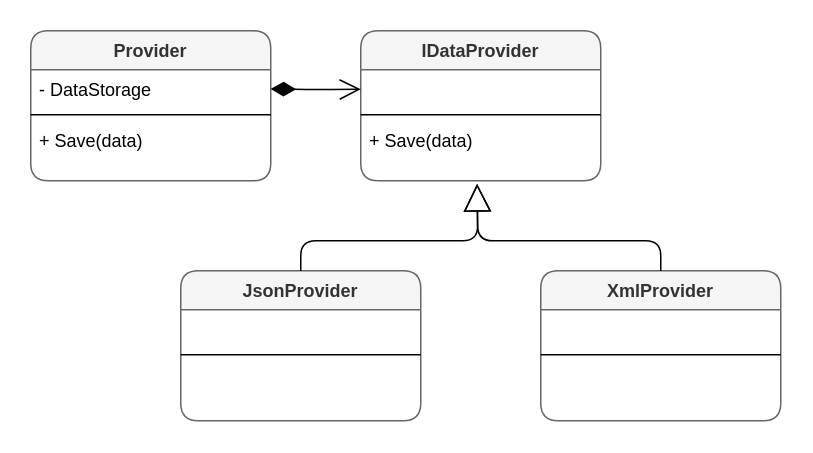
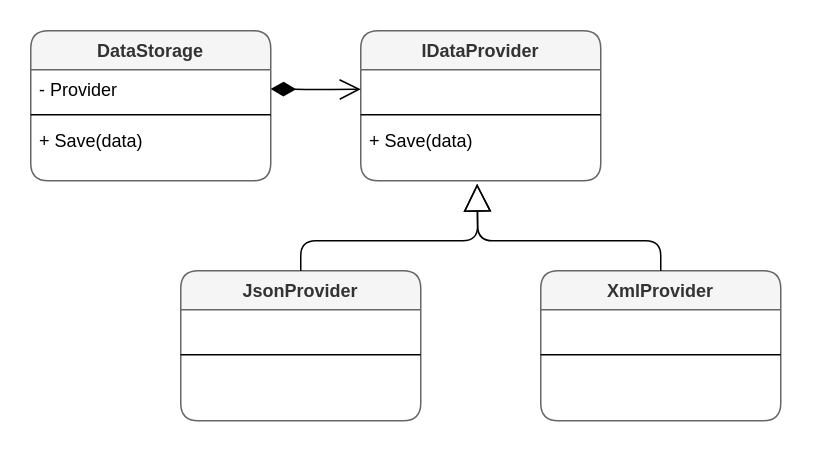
node "Provider": label "Provider" -> "DataStorage"
node "- DataStorage": label "- DataStorage" -> "- Provider"
